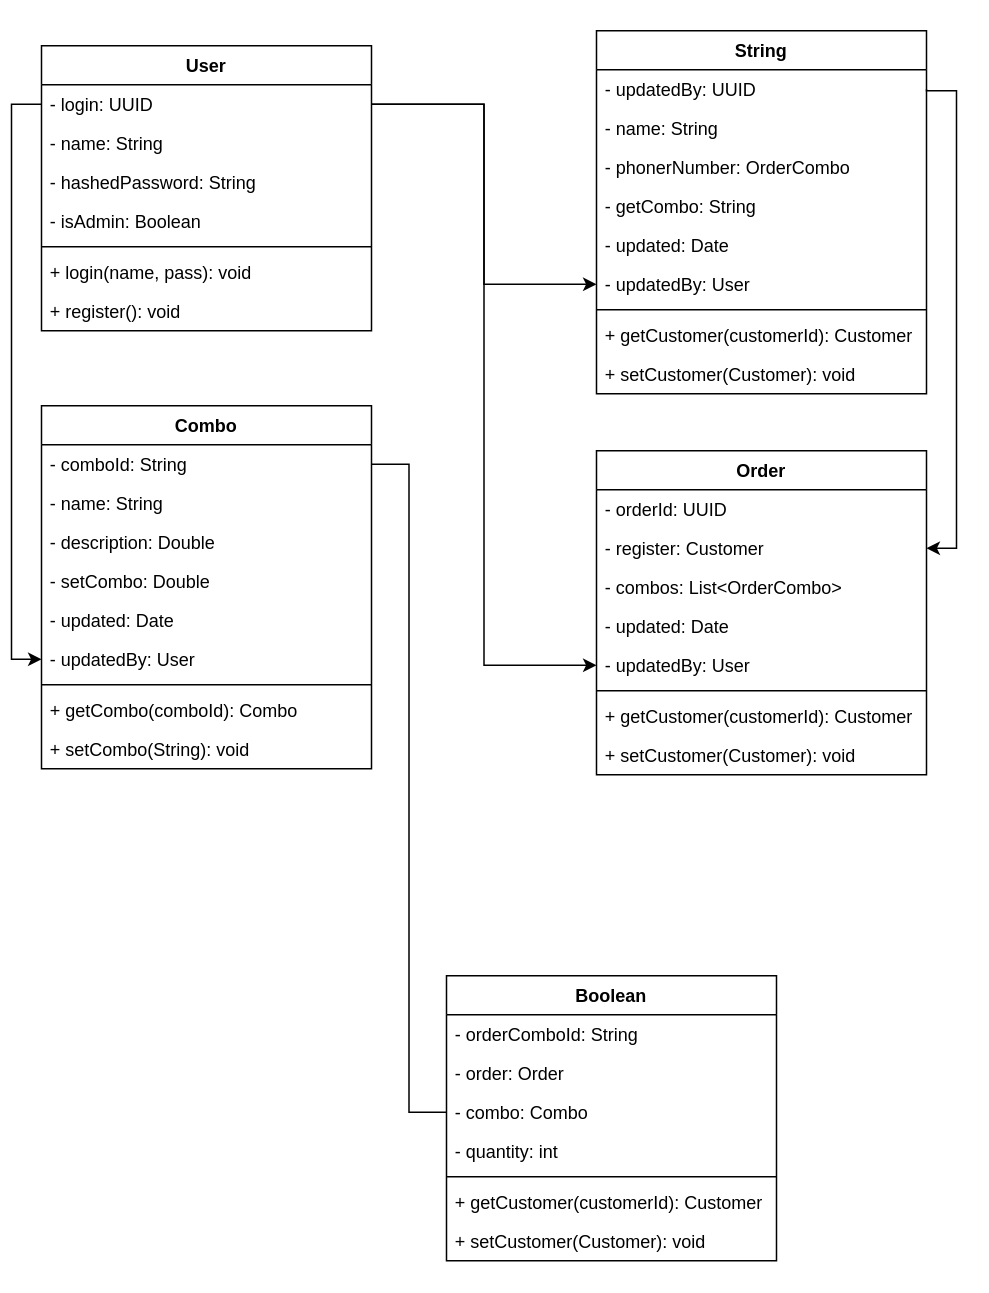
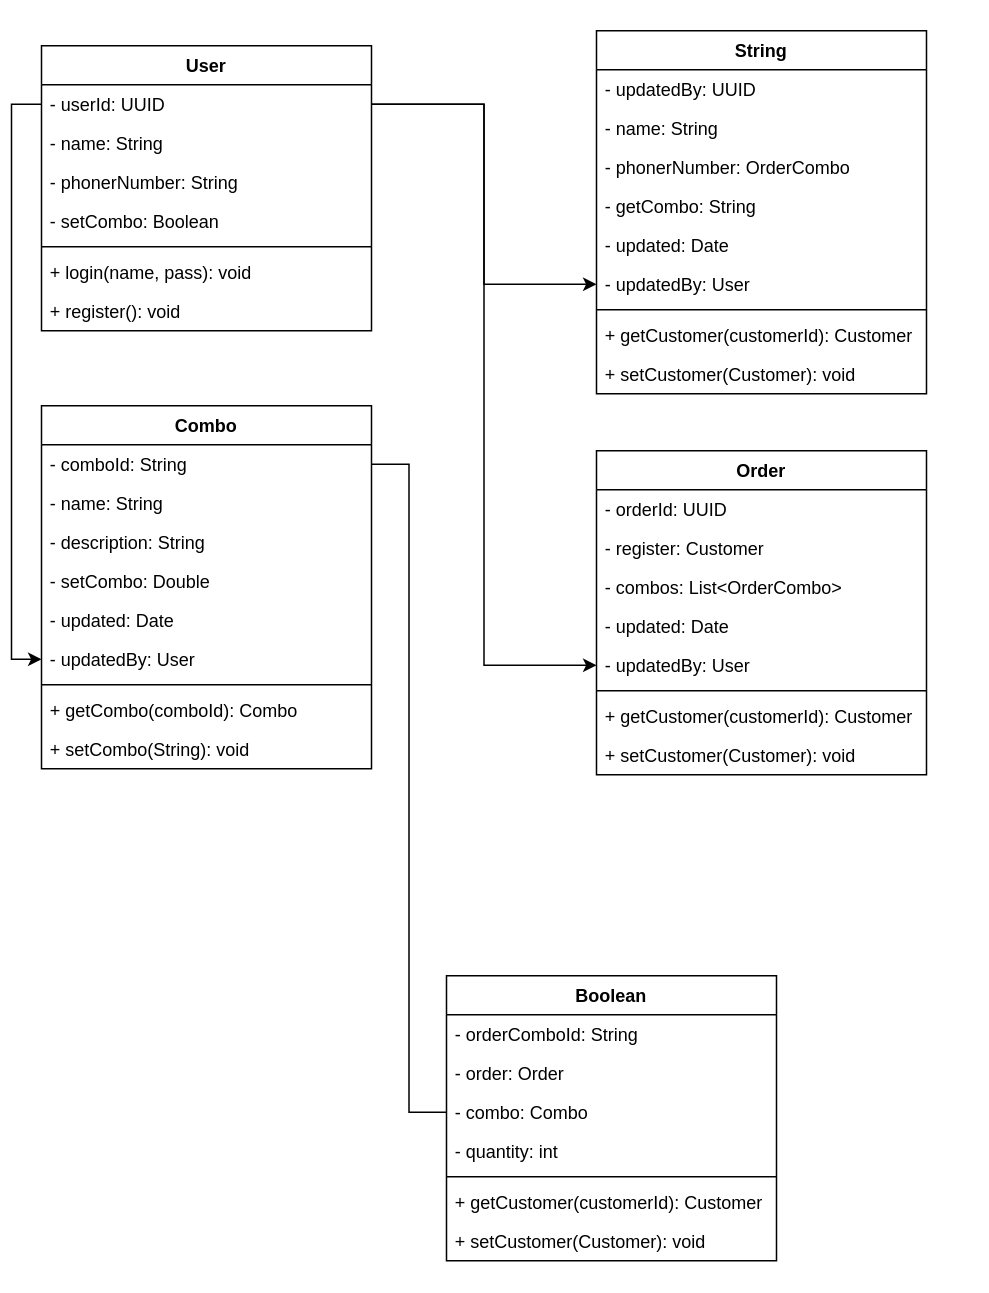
node "- login: UUID": label "- login: UUID" -> "- userId: UUID"
node "- hashedPassword: String": label "- hashedPassword: String" -> "- phonerNumber: String"
node "- isAdmin: Boolean": label "- isAdmin: Boolean" -> "- setCombo: Boolean"
edge "- updatedBy: UUID" -> "- register: Customer": removed
node "- description: Double": label "- description: Double" -> "- description: String"
